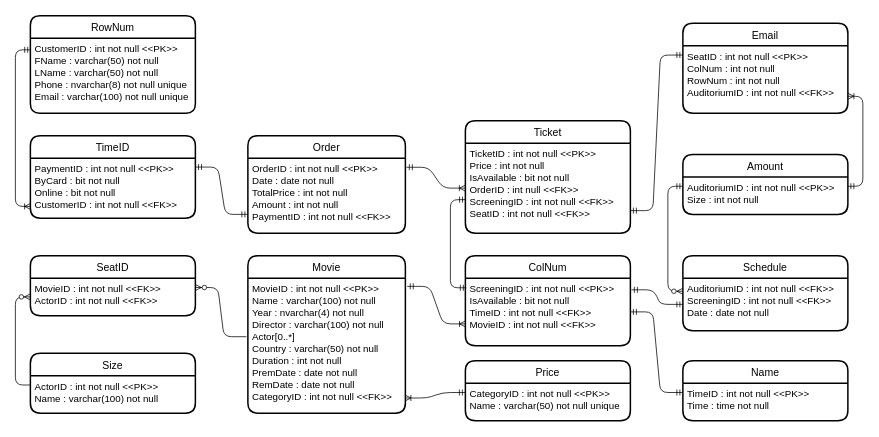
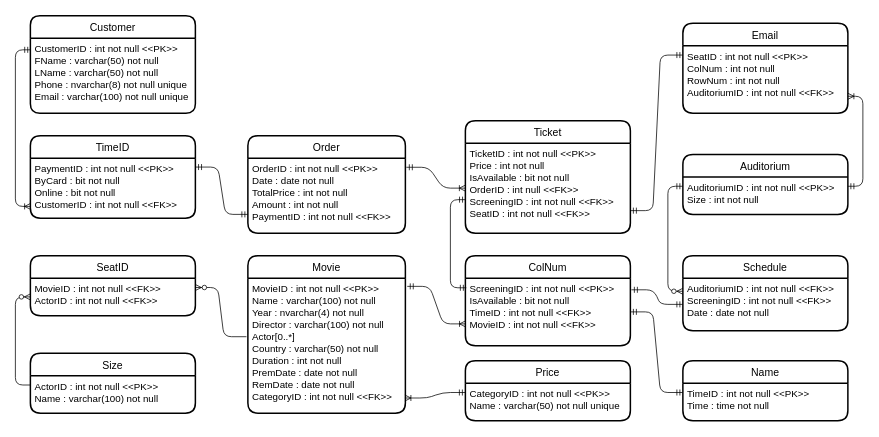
node "RowNum": label "RowNum" -> "Customer"
node "Amount": label "Amount" -> "Auditorium"
